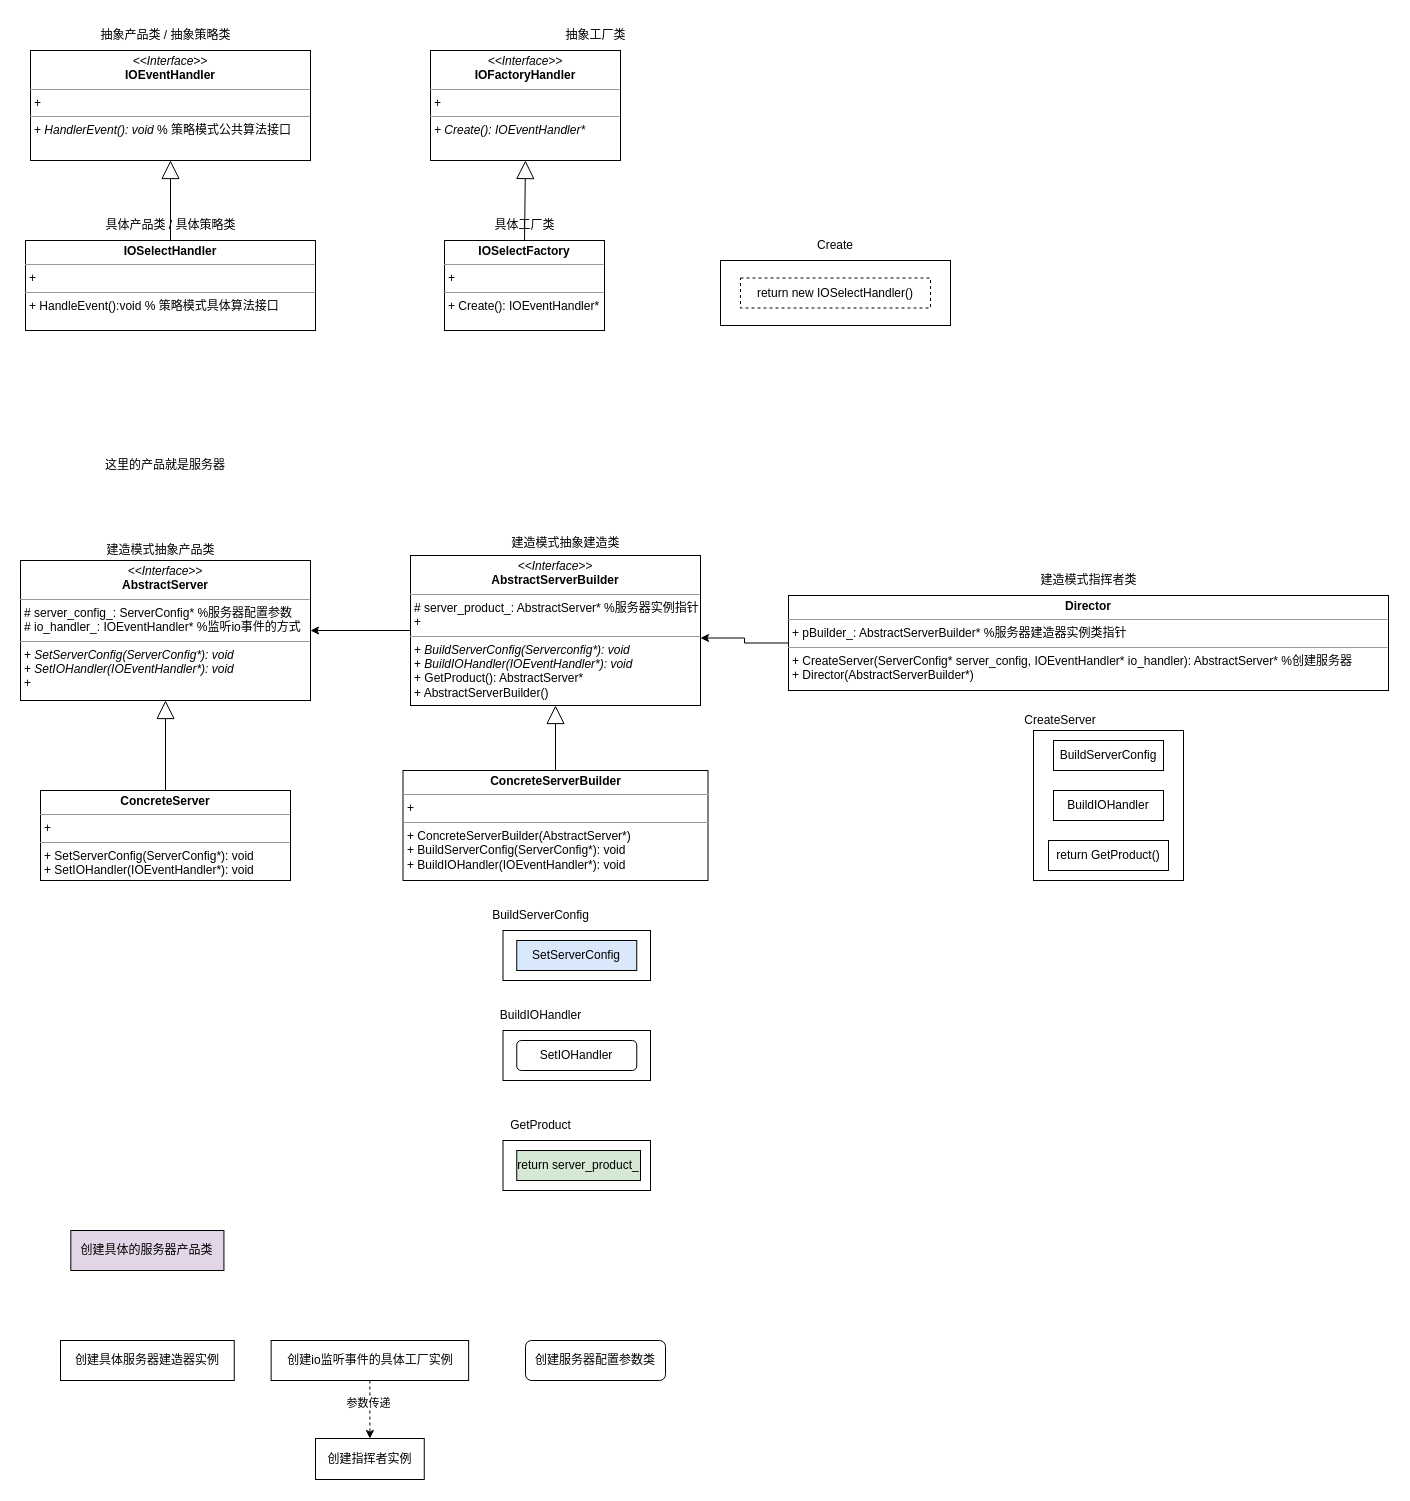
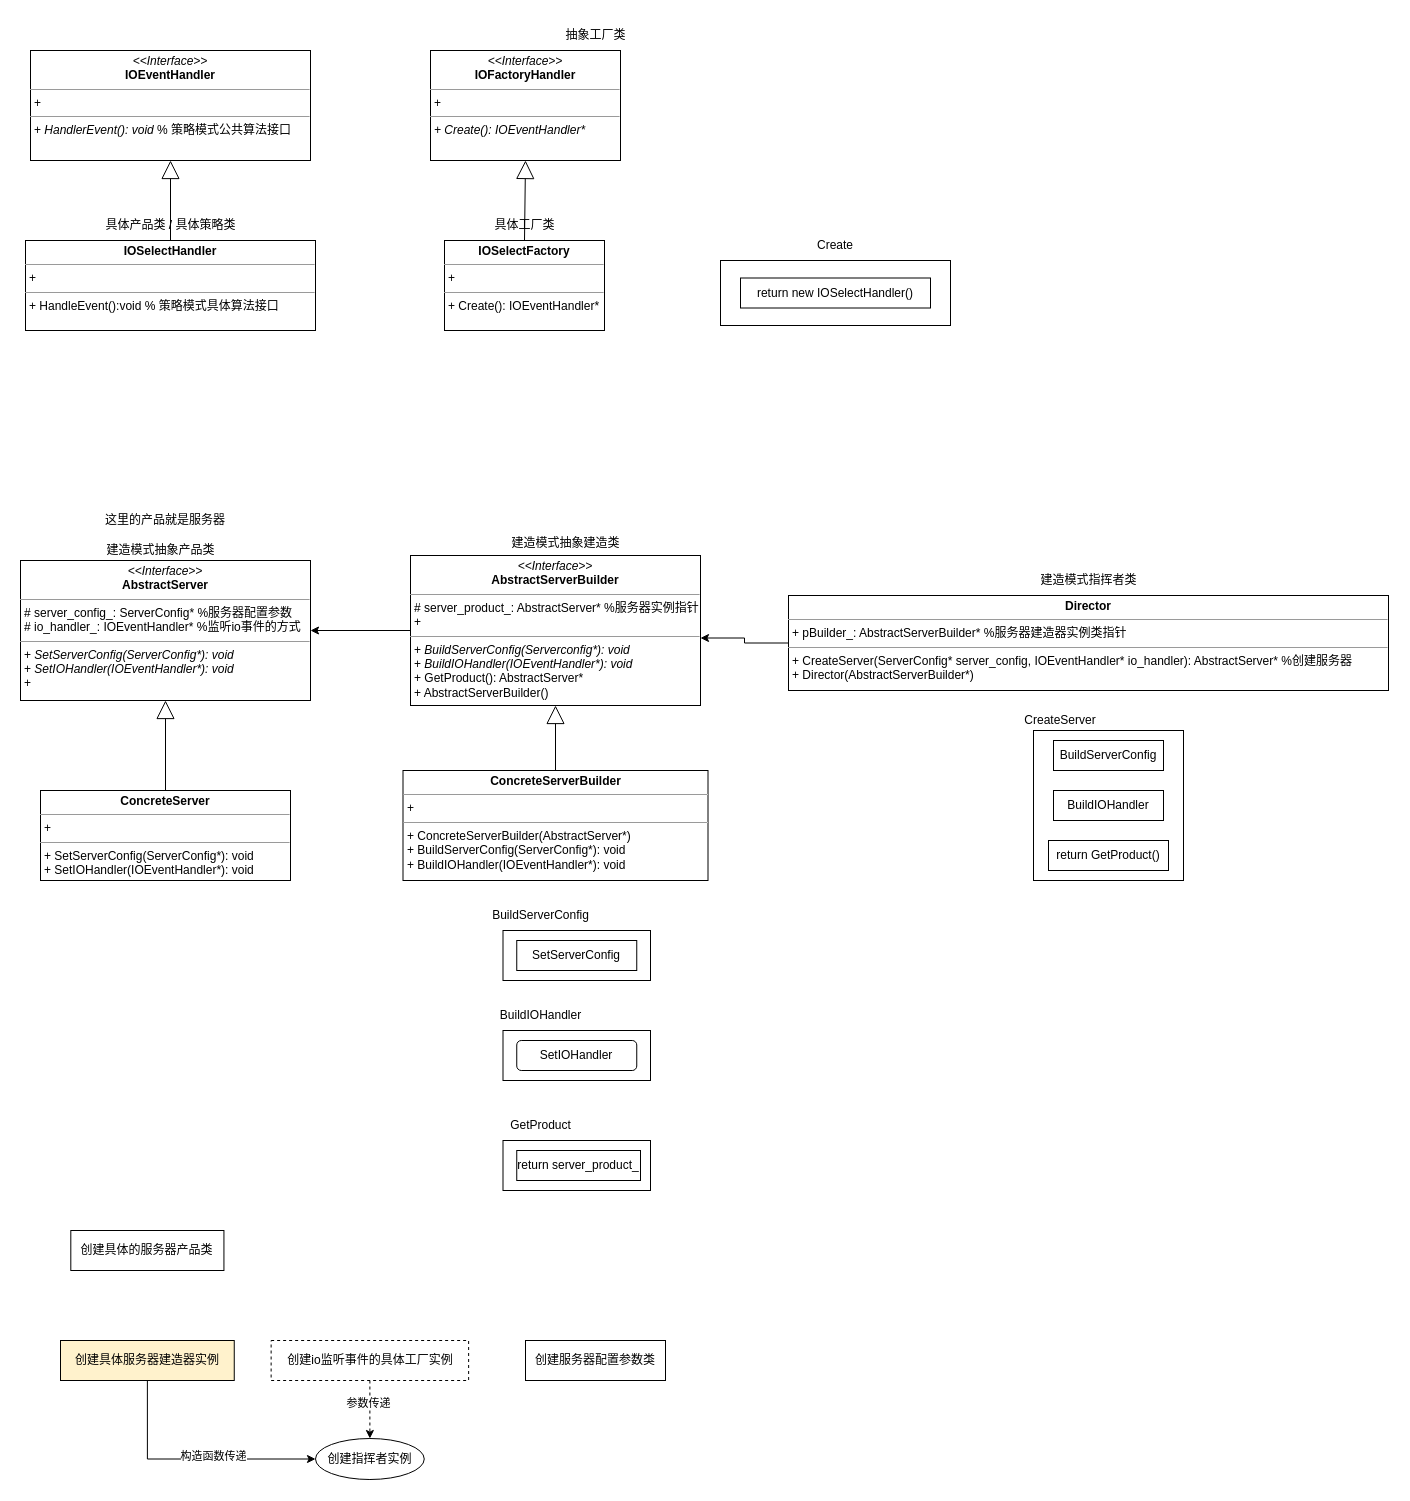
node "抽象产品类 / 抽象策略类": removed
node "return new IOSelectHandler()": style dashed -> solid
node "这里的产品就是服务器": moved (166, 466) -> (166, 521)
node "SetServerConfig": fillcolor #dae8fc -> #ffffff
node "return server_product_": fillcolor #d5e8d4 -> #ffffff
node "创建具体的服务器产品类": fillcolor #e1d5e7 -> #ffffff
node "创建具体服务器建造器实例": fillcolor #ffffff -> #fff2cc
node "创建io监听事件的具体工厂实例": style solid -> dashed
node "创建服务器配置参数类": shape rounded rectangle -> rectangle
edge "创建具体服务器建造器实例" -> "创建指挥者实例": added, label "构造函数传递"
node "创建指挥者实例": shape rectangle -> ellipse
